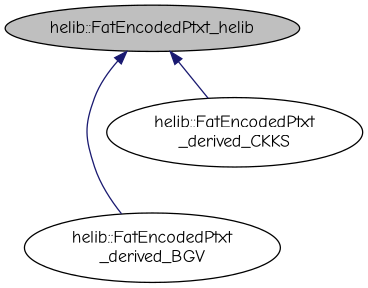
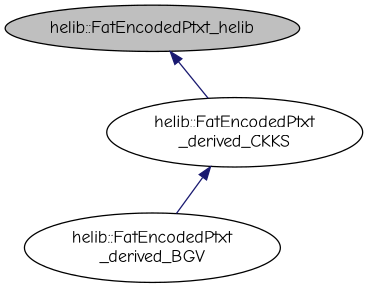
edge "helib::FatEncodedPtxt _derived_BGV" -> "helib::FatEncodedPtxt_helib": now "helib::FatEncodedPtxt _derived_BGV" -> "helib::FatEncodedPtxt _derived_CKKS"
